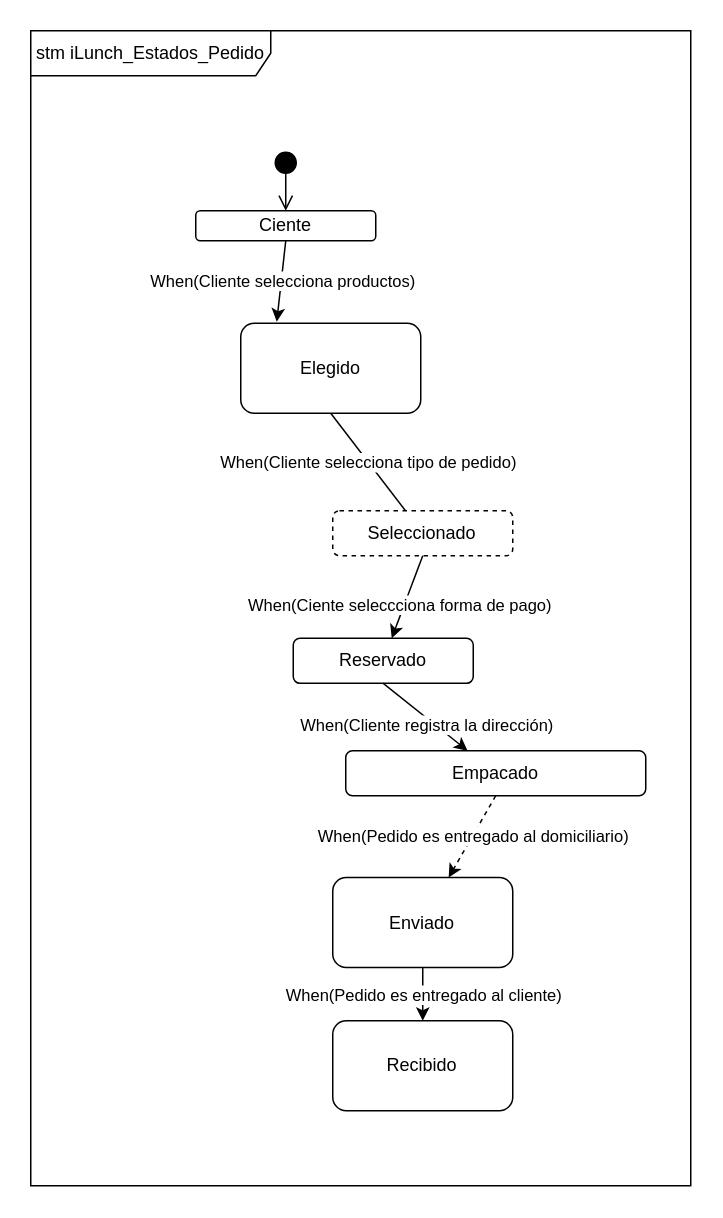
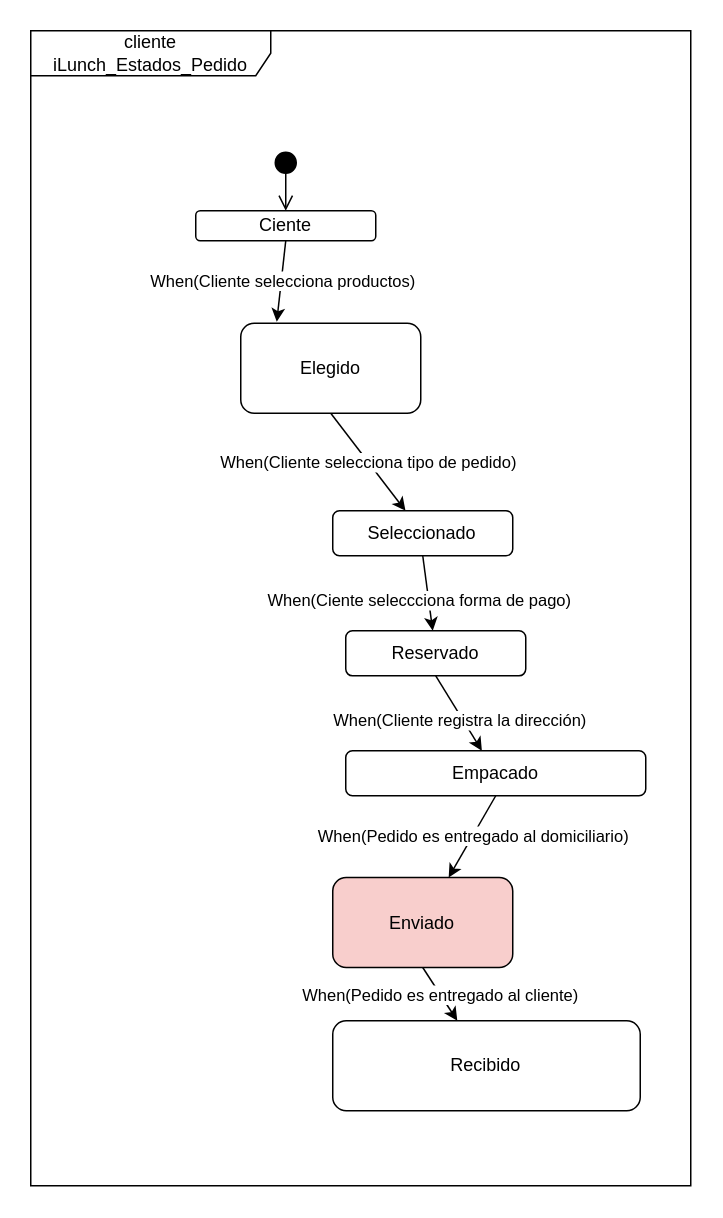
node "stm iLunch_Estados_Pedido": label "stm iLunch_Estados_Pedido" -> "cliente iLunch_Estados_Pedido"
edge "Elegido" -- "Seleccionado": arrowhead none -> classic
node "Seleccionado": style dashed -> solid
node "Reservado": moved (383, 661) -> (436, 653)
edge "Empacado" -> "Enviado": style dashed -> solid
node "Enviado": fillcolor #ffffff -> #f8cecc
node "Recibido": size 180x90 -> 308x90
